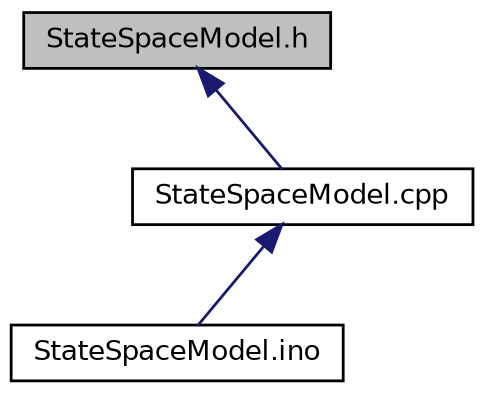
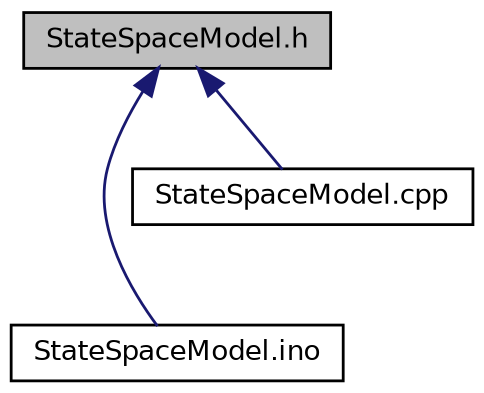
edge "StateSpaceModel.ino" -> "StateSpaceModel.cpp": now "StateSpaceModel.ino" -> "StateSpaceModel.h"
